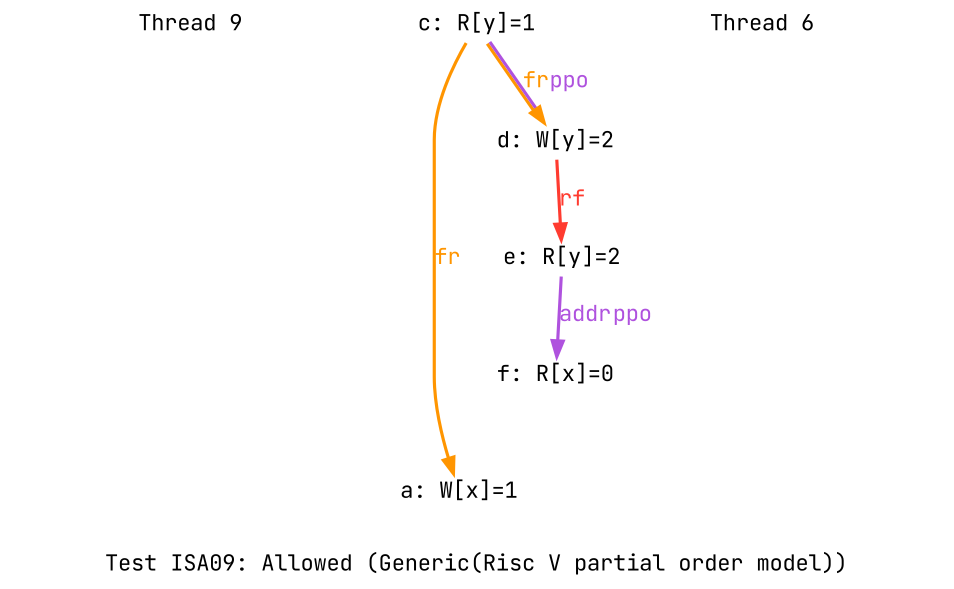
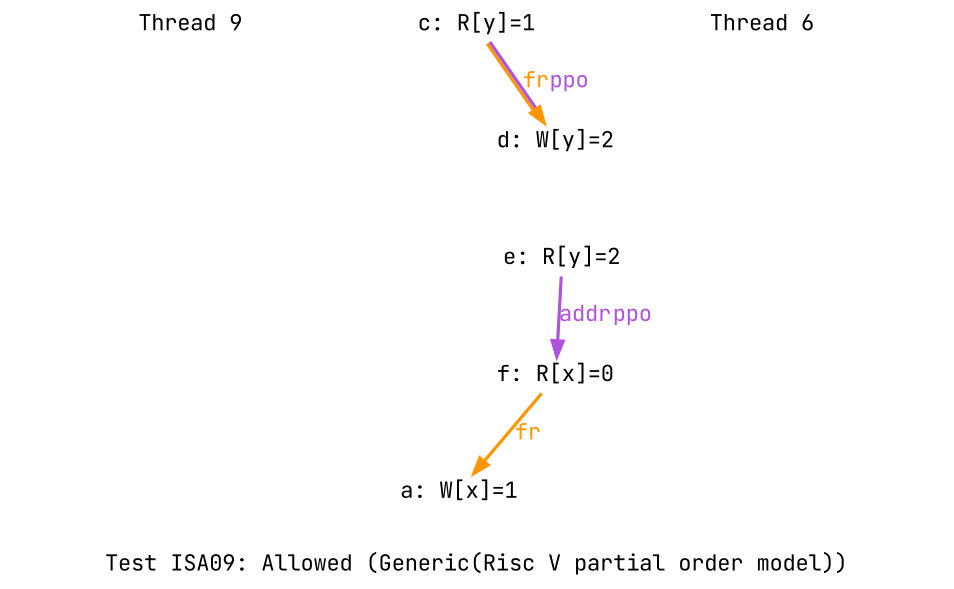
edge "d: W[y]=2" -> "e: R[y]=2": removed, label "rf"
edge "c: R[y]=1" -> "a: W[x]=1": now "f: R[x]=0" -> "a: W[x]=1"
